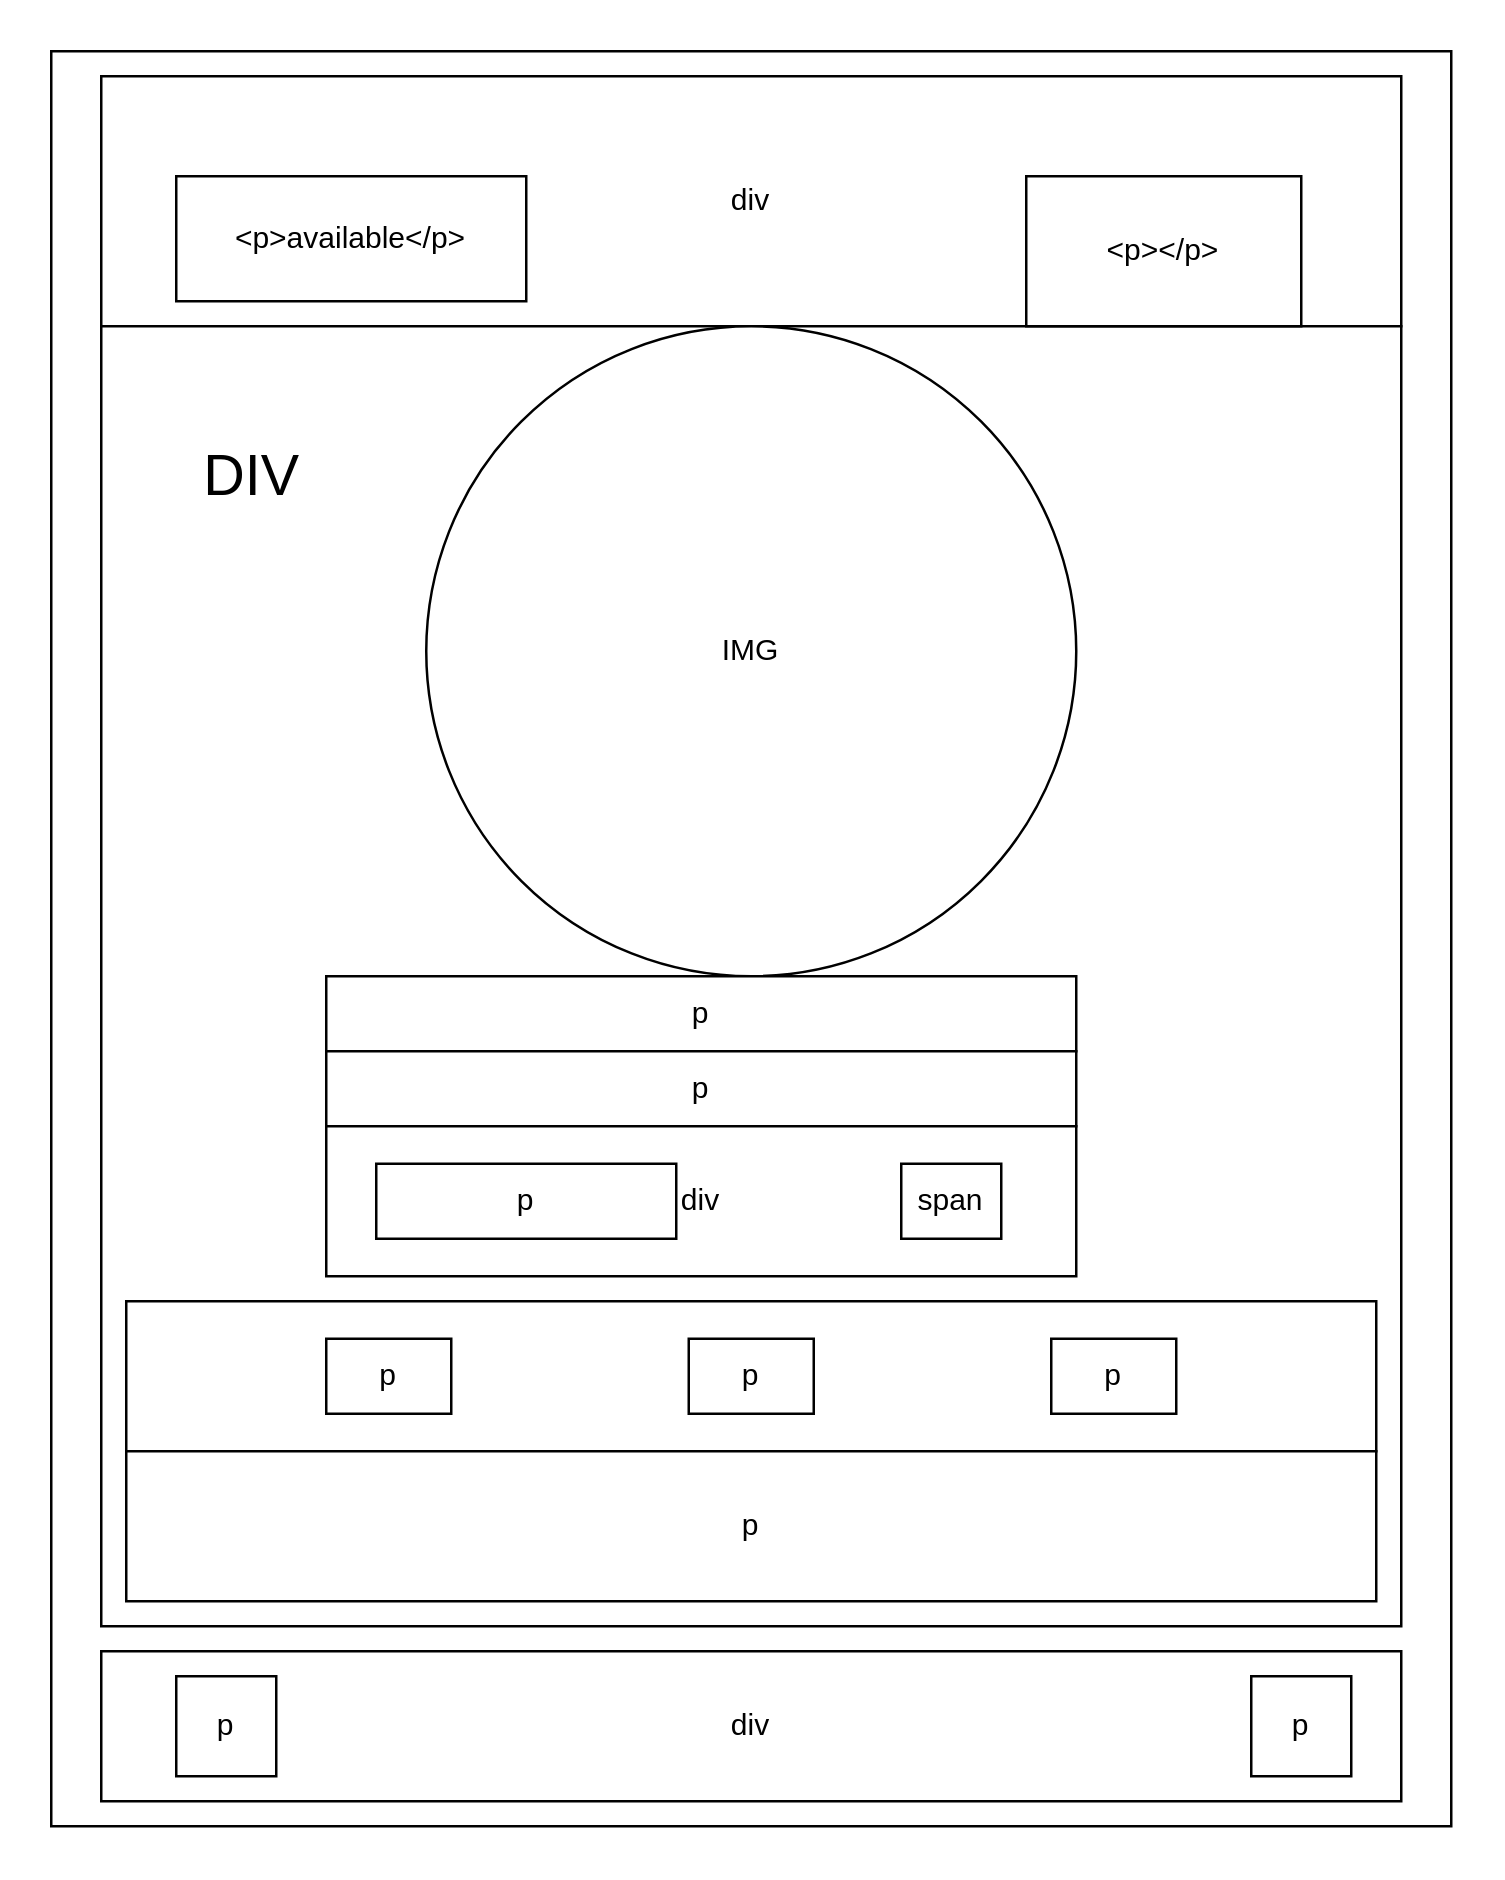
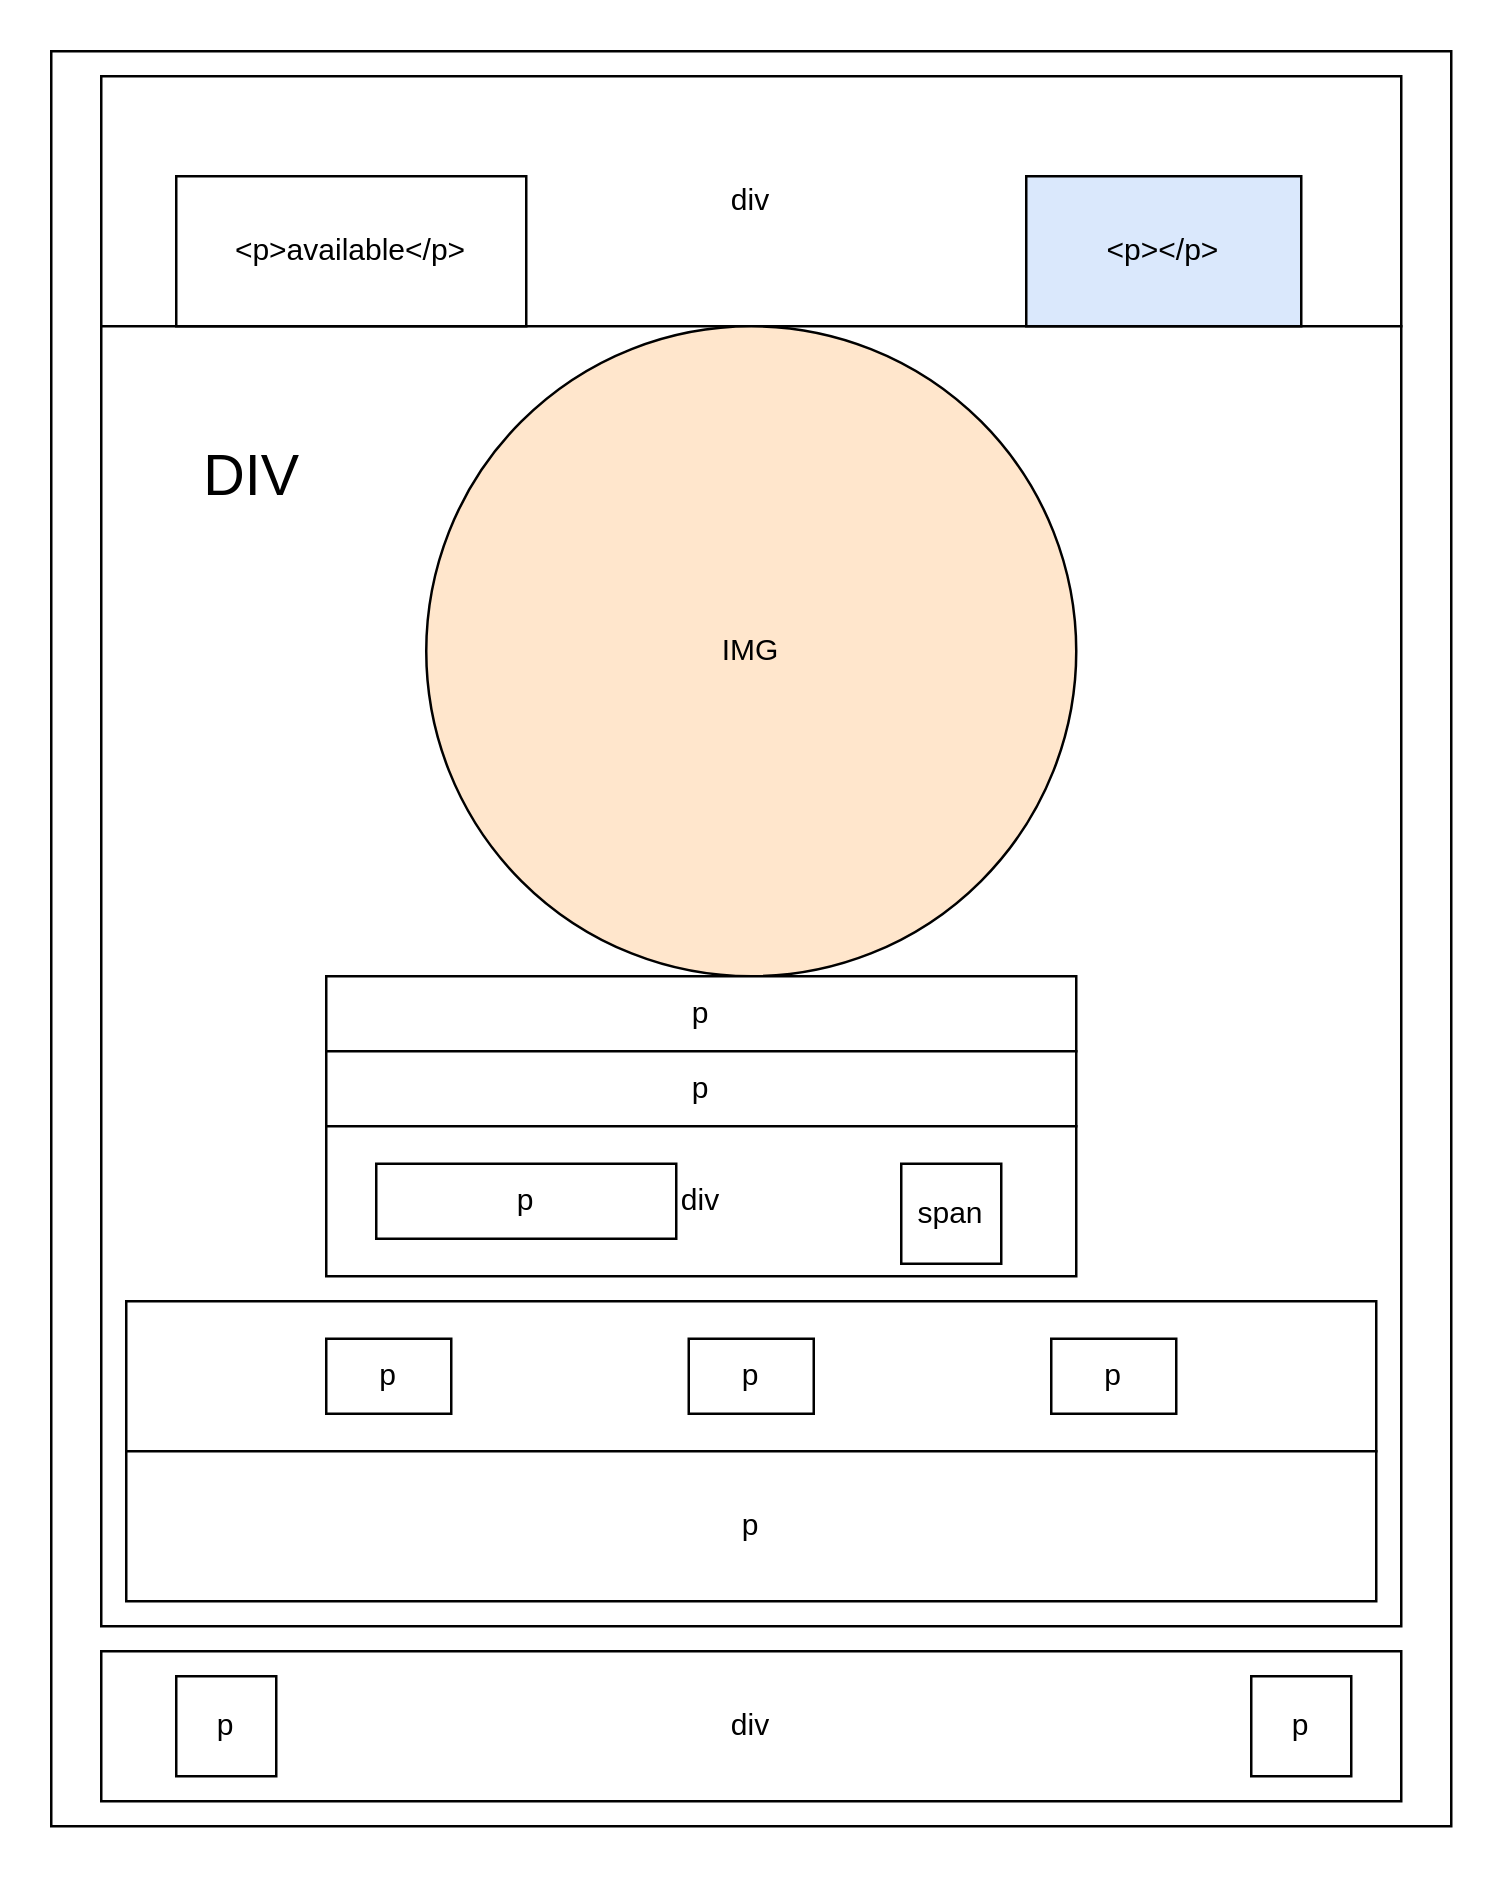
node "<p>available</p>": size 350x125 -> 350x150
node "<p></p>": fillcolor #ffffff -> #dae8fc
node "IMG": fillcolor #ffffff -> #ffe6cc
node "span": size 100x75 -> 100x100
